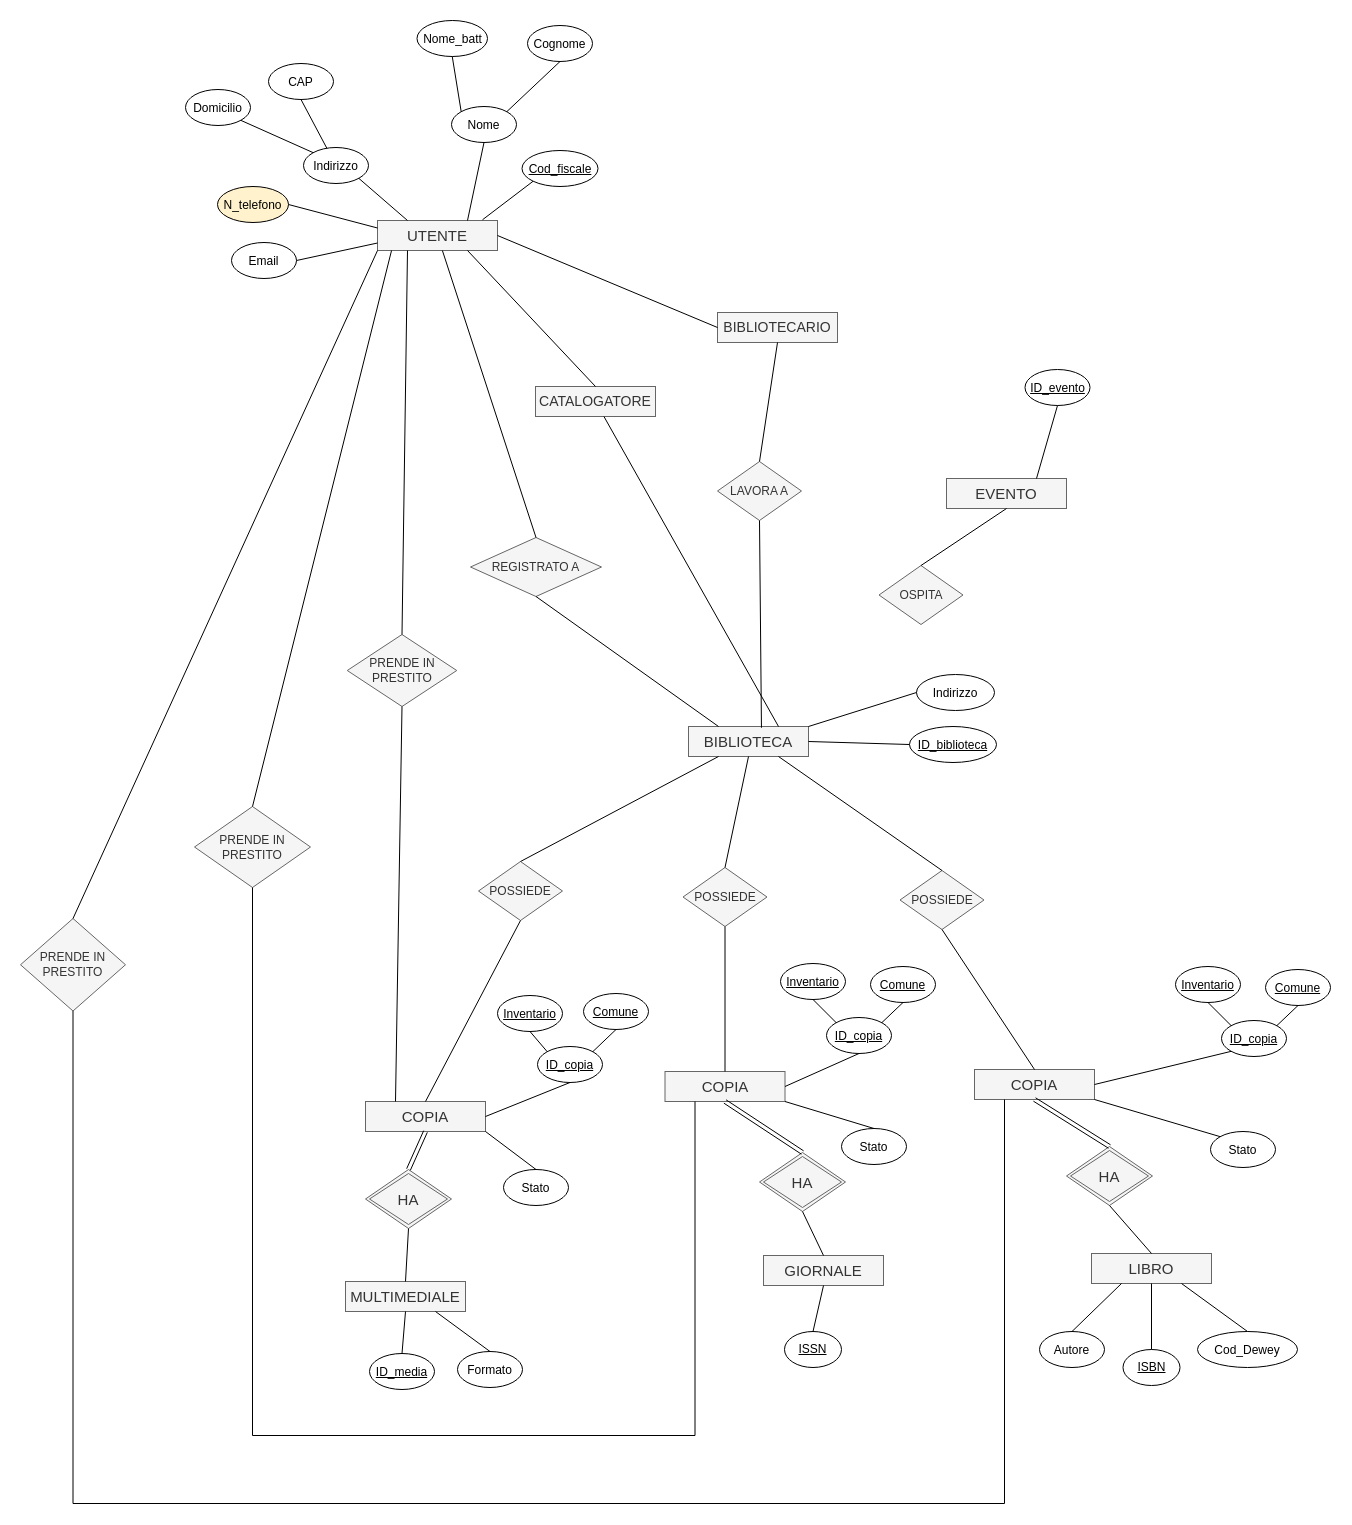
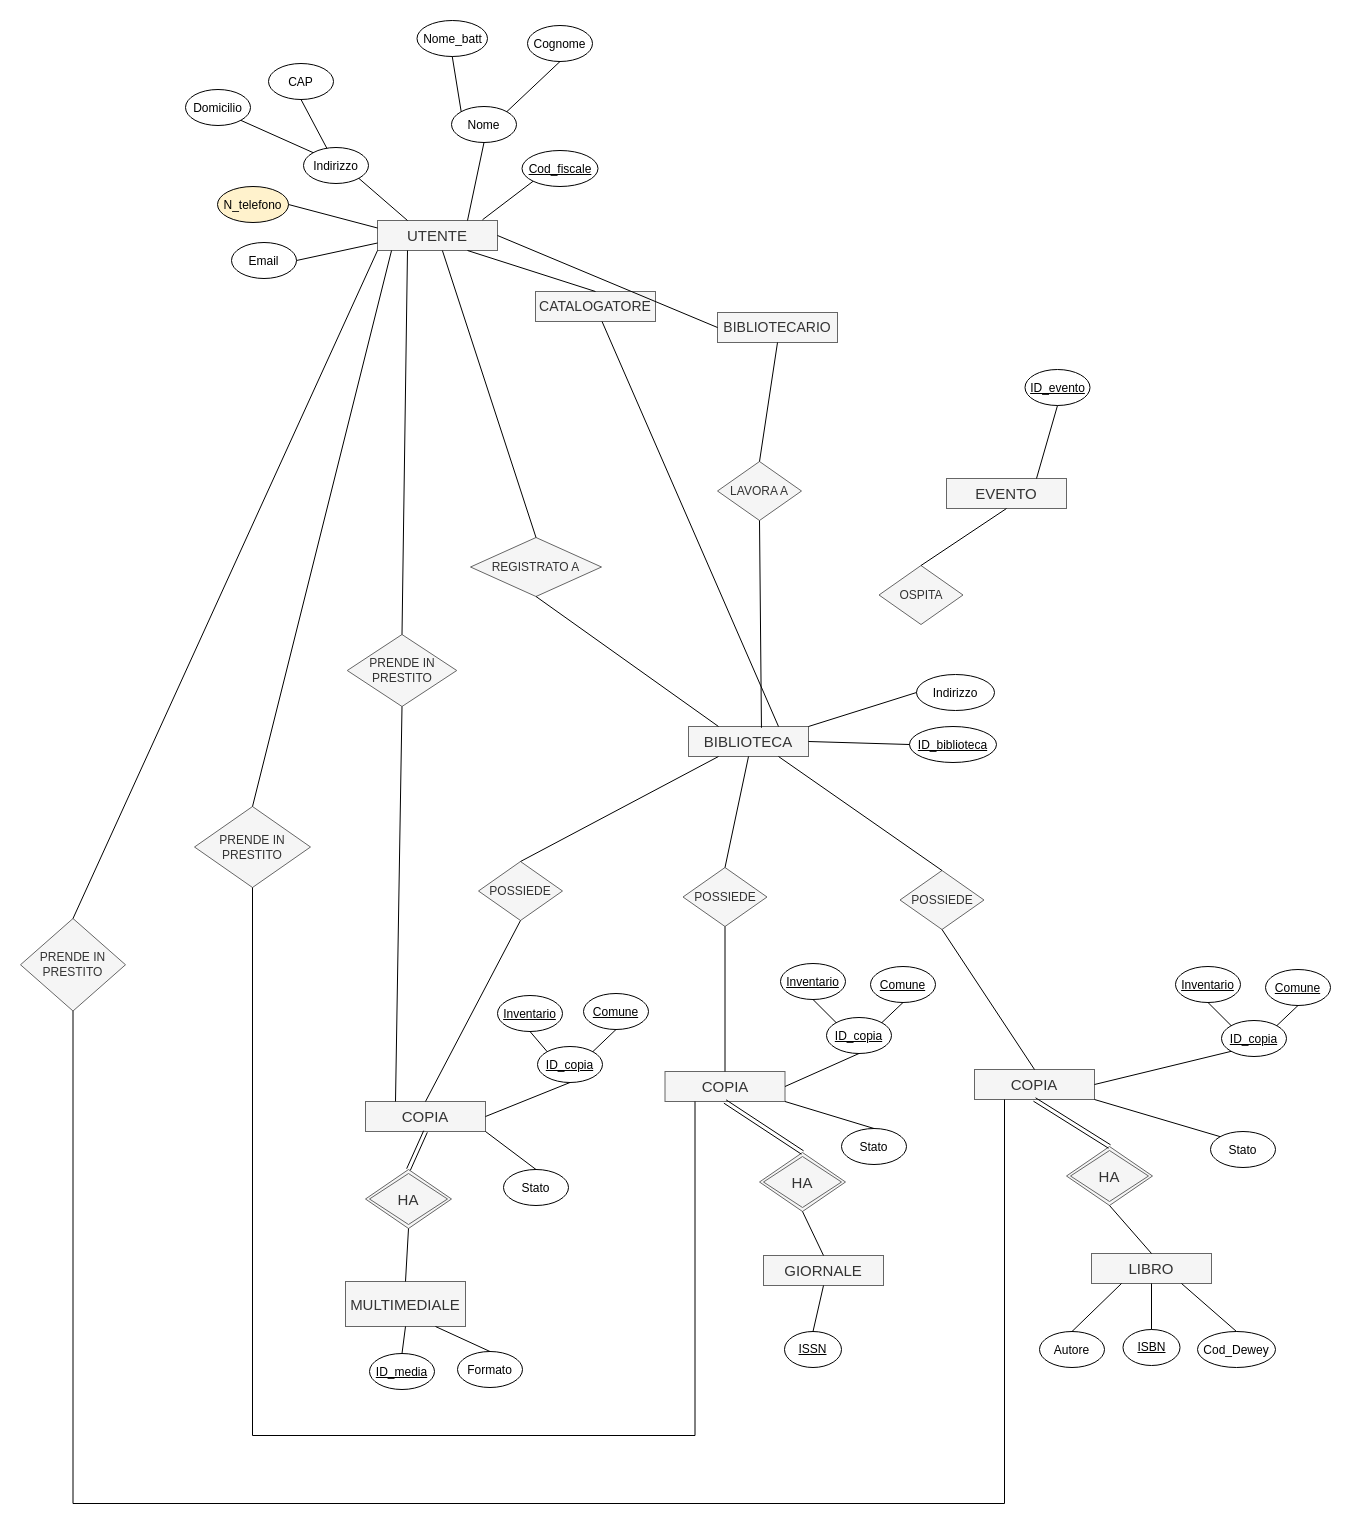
node "CATALOGATORE": moved (596, 402) -> (596, 307)
node "MULTIMEDIALE": size 120x30 -> 120x45
node "Cod_Dewey": size 100x36 -> 78x36
node "ISBN": moved (1152, 1368) -> (1152, 1348)
